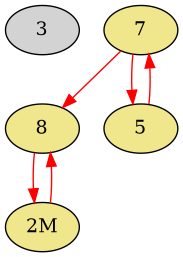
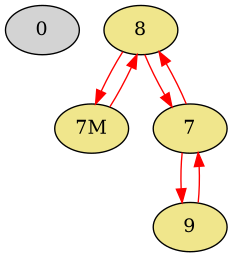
node "3": label "3" -> "0"
edge "8" -> "7": added
node "5": label "5" -> "9"
node "2M": label "2M" -> "7M"
